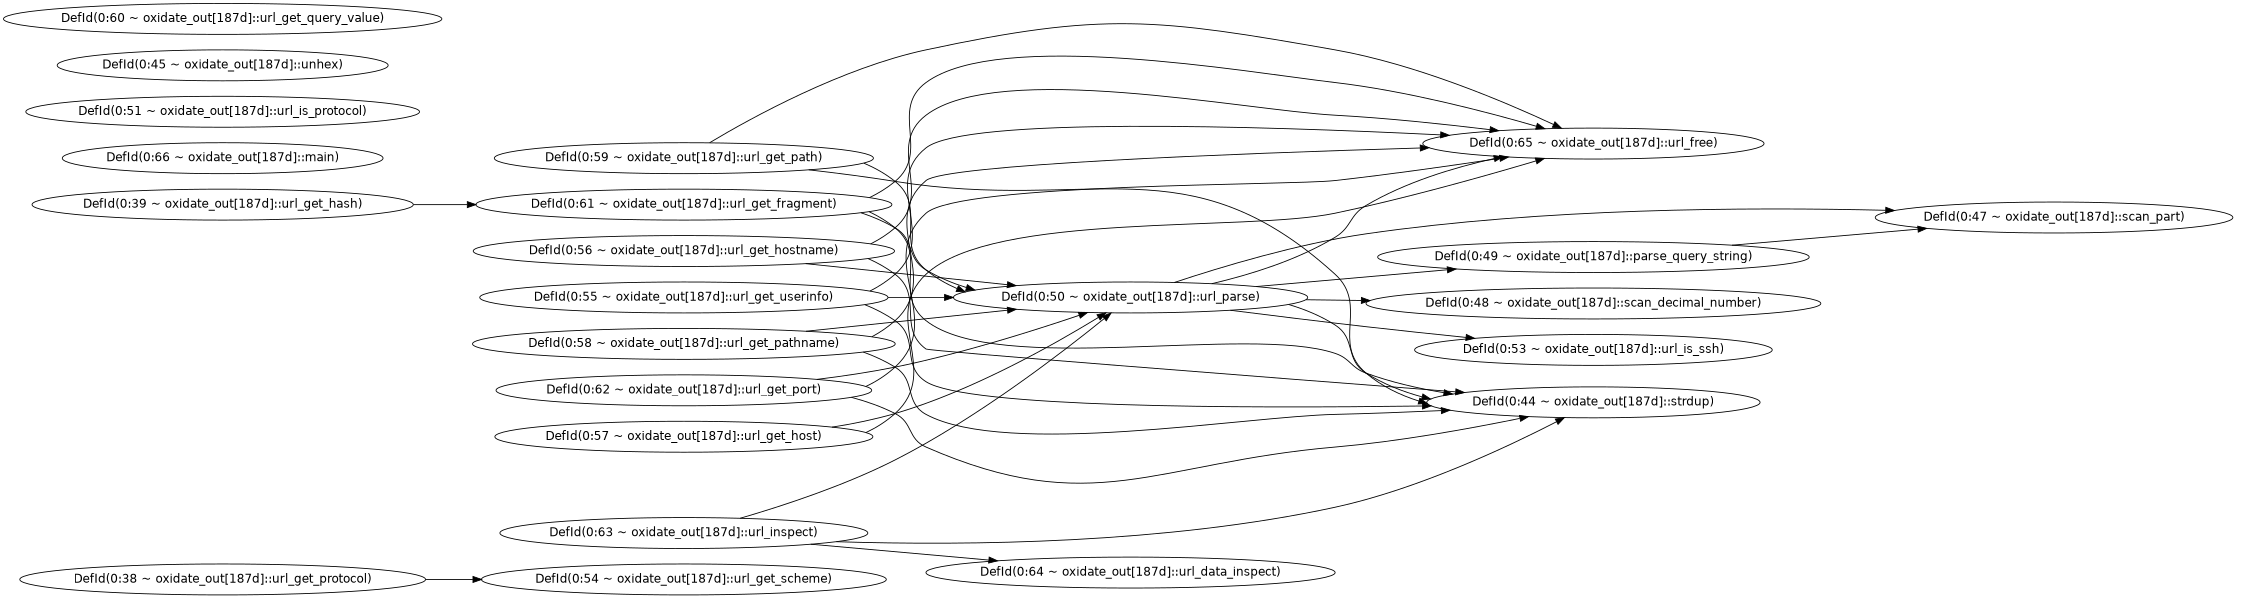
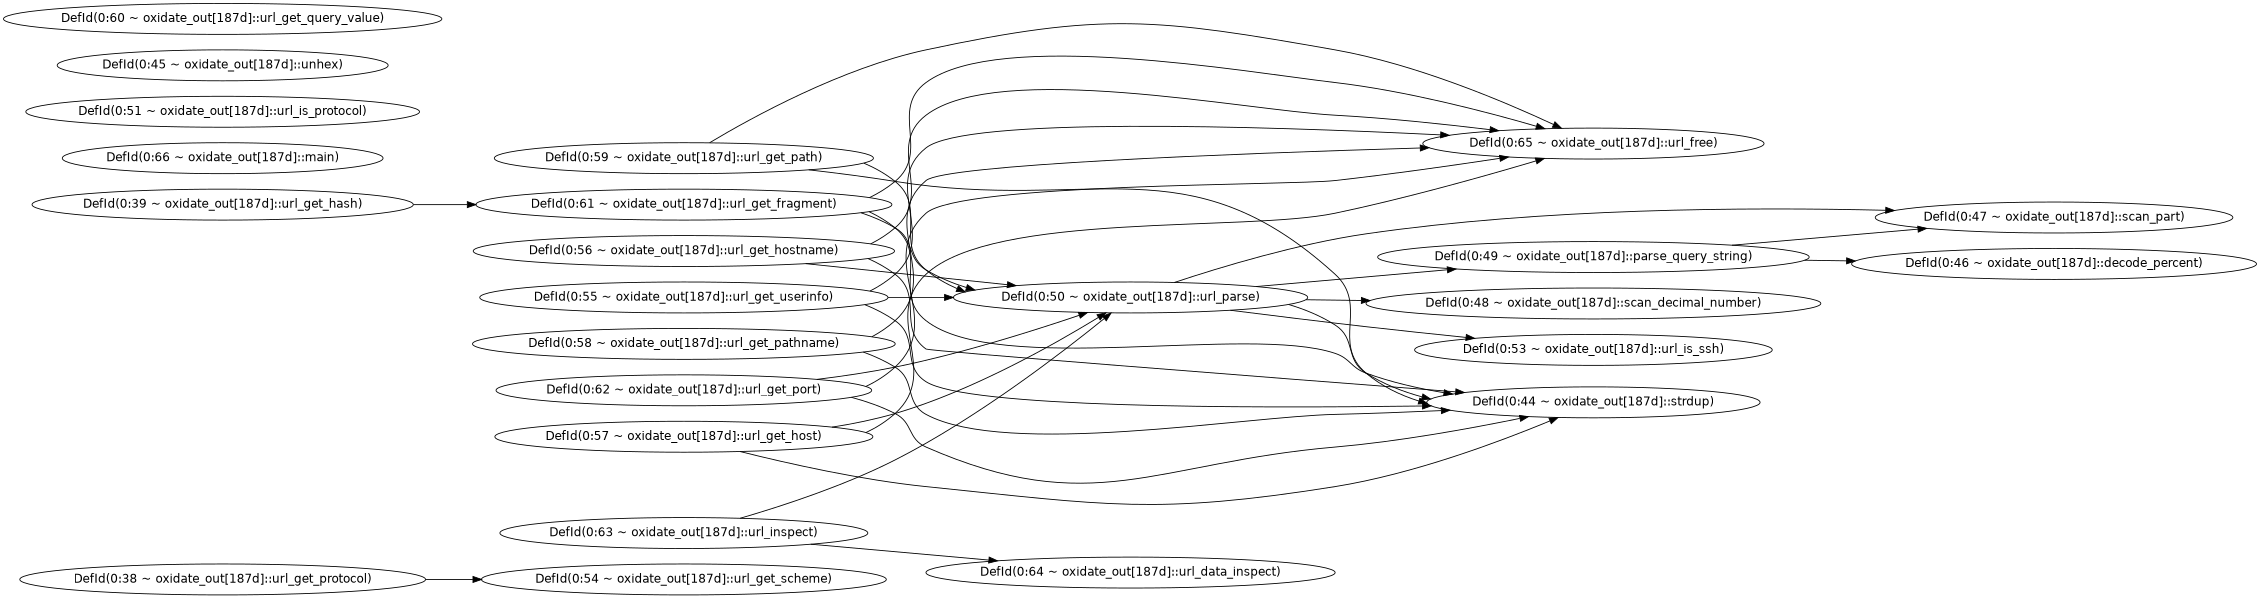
edge "DefId(0:50 ~ oxidate_out[187d]::url_parse)" -> "DefId(0:65 ~ oxidate_out[187d]::url_free)": removed
node "DefId(0:46 ~ oxidate_out[187d]::decode_percent)": added
edge "DefId(0:58 ~ oxidate_out[187d]::url_get_pathname)" -> "DefId(0:50 ~ oxidate_out[187d]::url_parse)": removed
edge "DefId(0:63 ~ oxidate_out[187d]::url_inspect)" -> "DefId(0:44 ~ oxidate_out[187d]::strdup)": now "DefId(0:57 ~ oxidate_out[187d]::url_get_host)" -> "DefId(0:44 ~ oxidate_out[187d]::strdup)"
